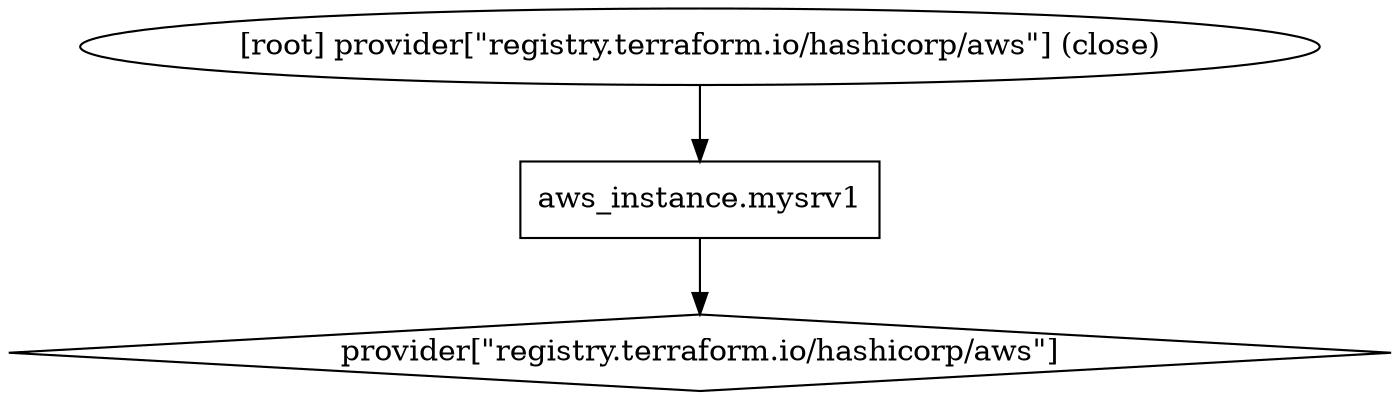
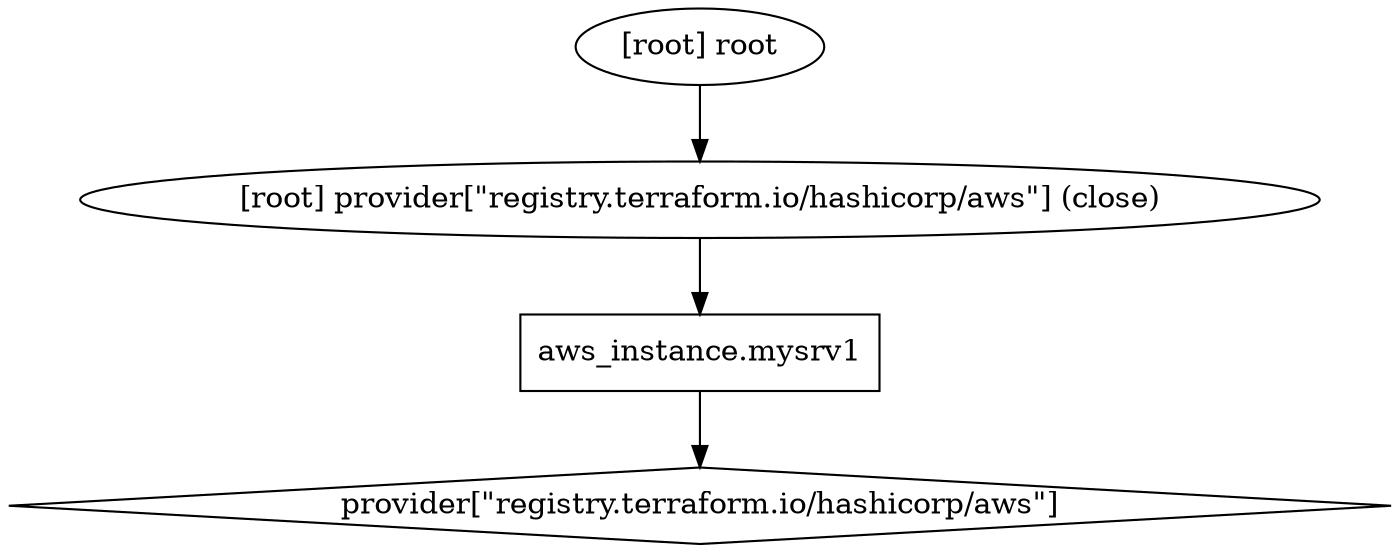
node "[root] root": added
